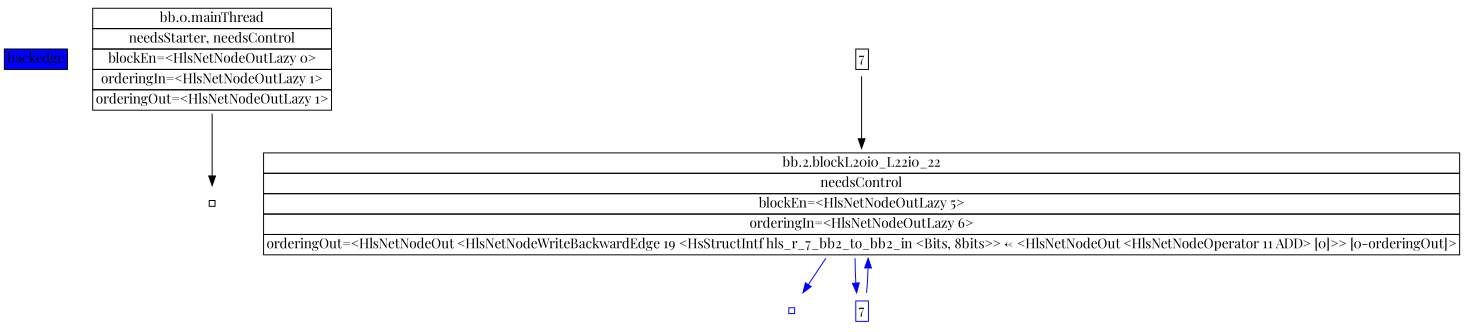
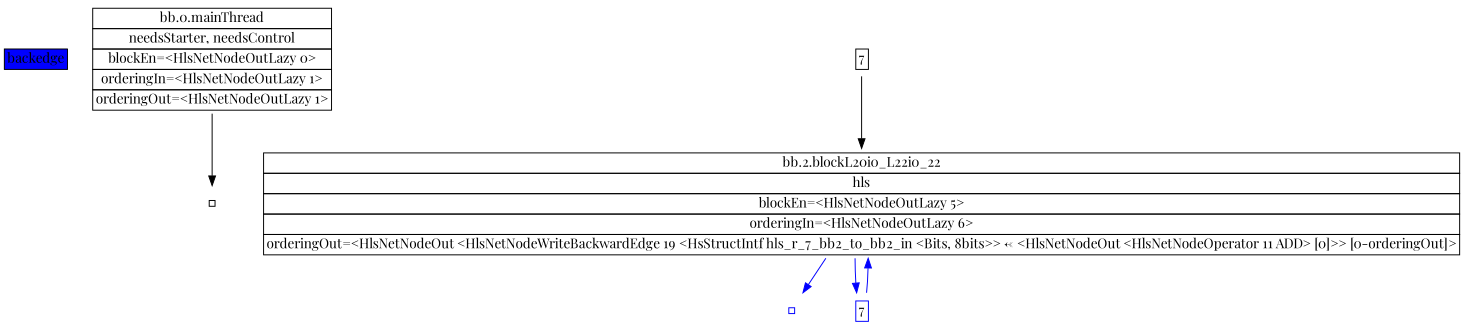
node "bb.2.blockL20i0_L22i0_22": text "needsControl" -> "hls"
